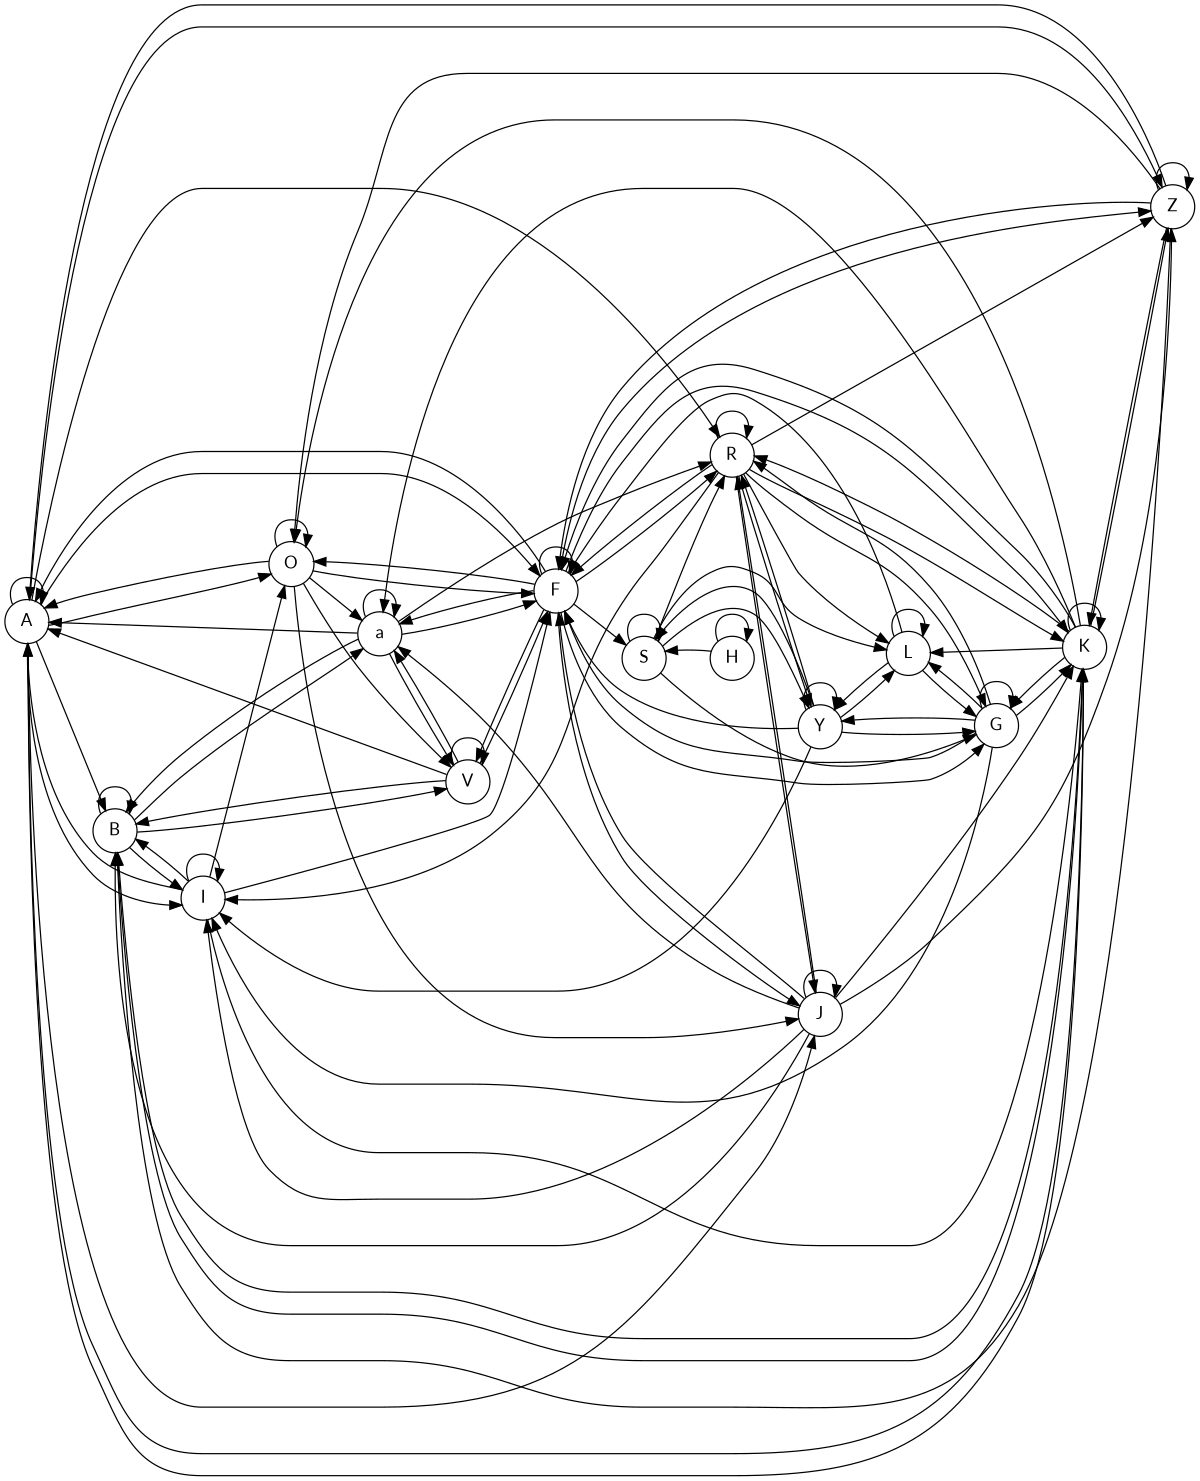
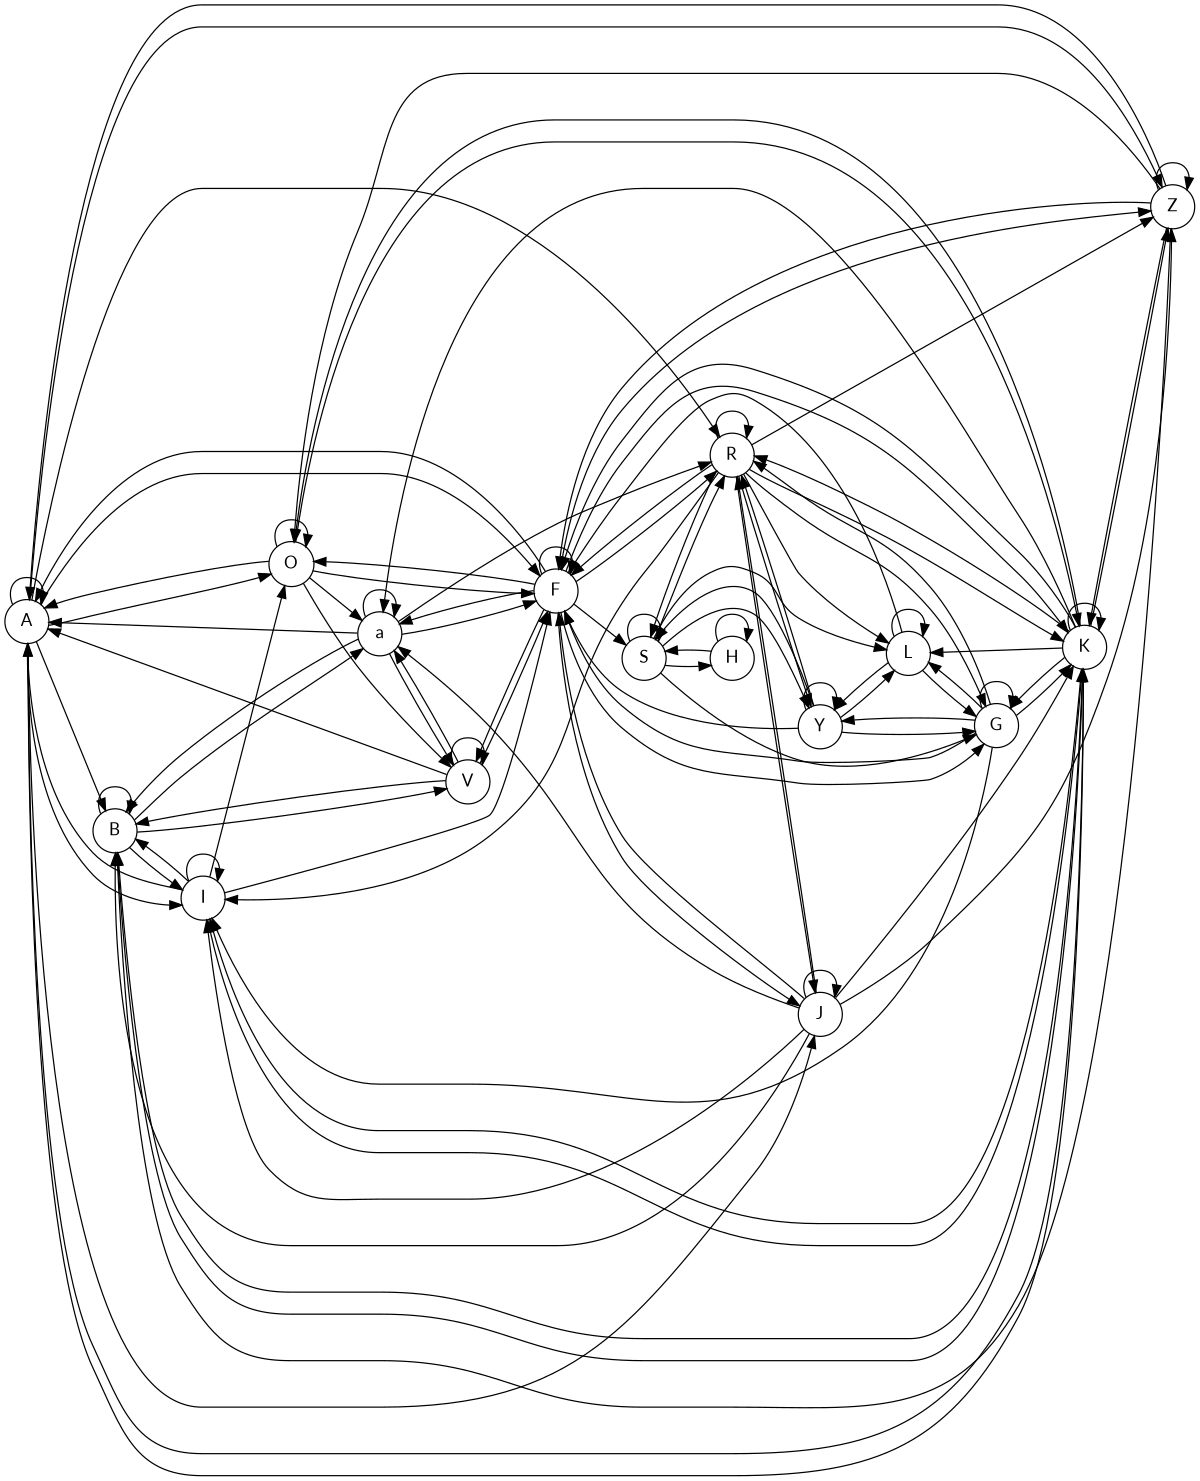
edge "R" -> "S": added
edge "S" -> "H": added
edge "O" -> "J": now "O" -> "K"
edge "Y" -> "I": now "K" -> "I"
